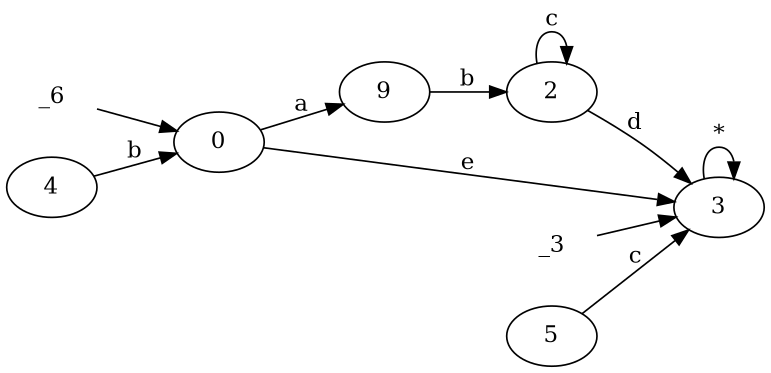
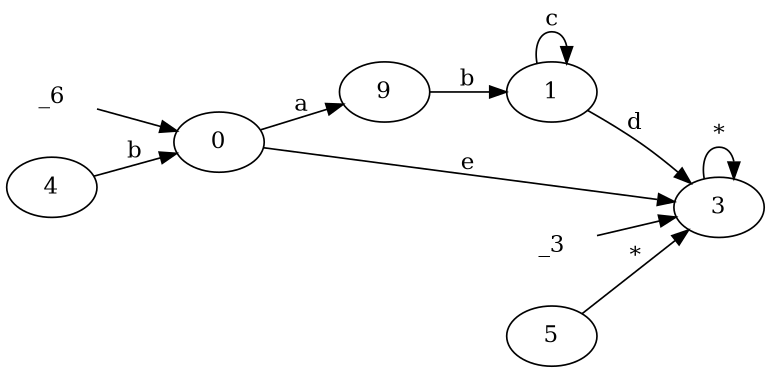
node "2": label "2" -> "1"
edge "5" -> "3": label "c" -> "*"
